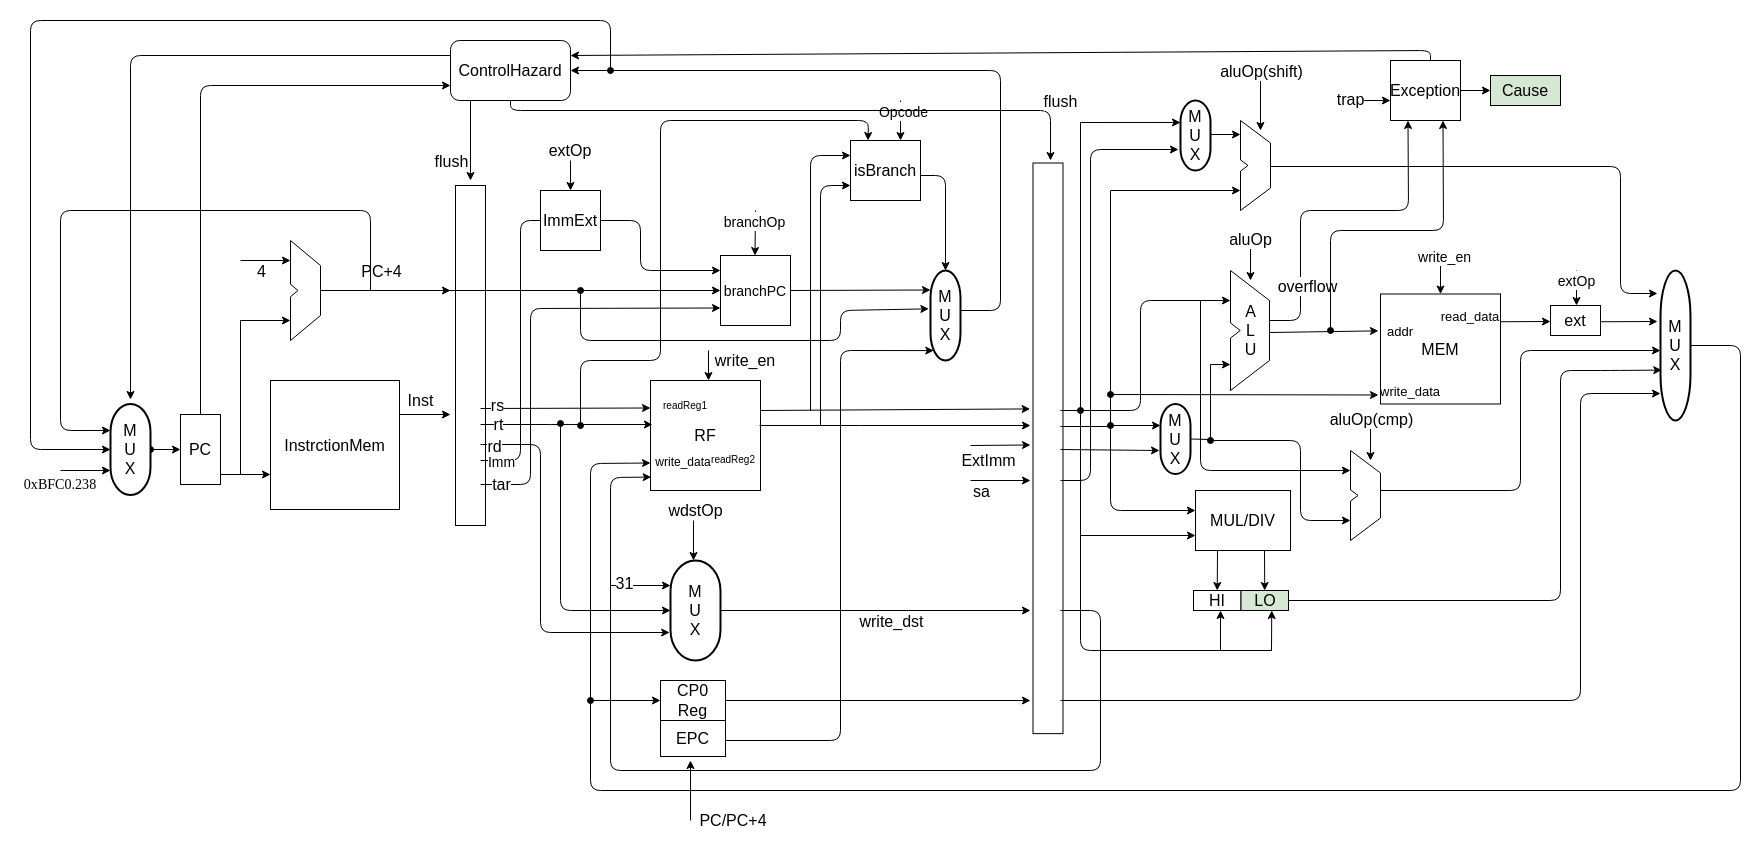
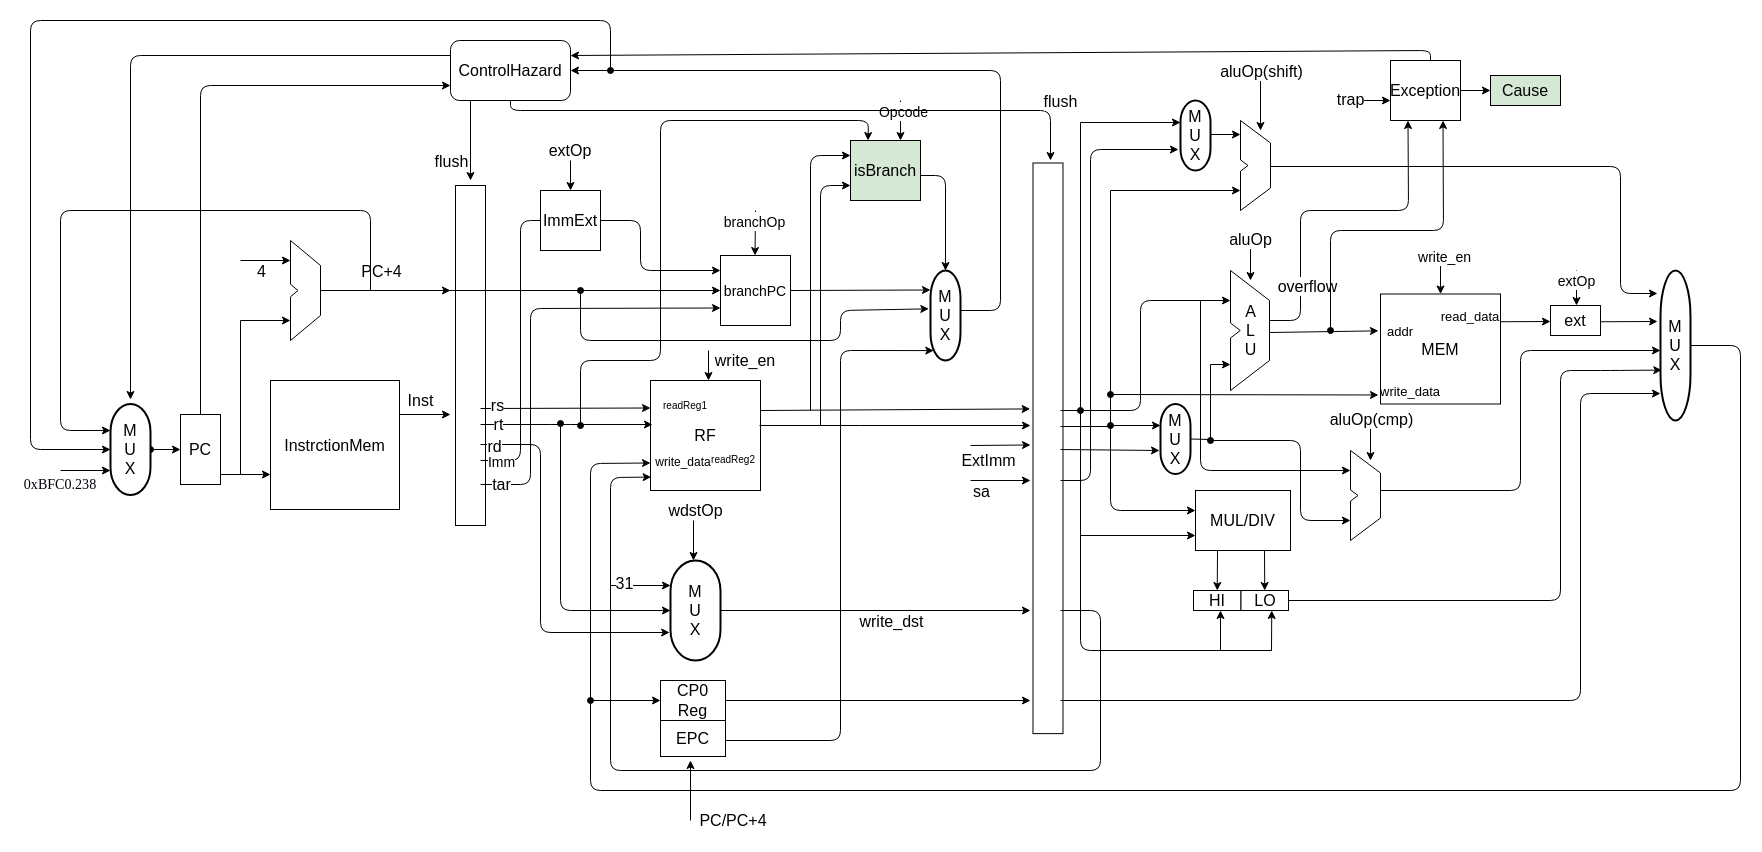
node "isBranch": fillcolor #ffffff -> #d5e8d4
node "LO": fillcolor #d5e8d4 -> #ffffff
